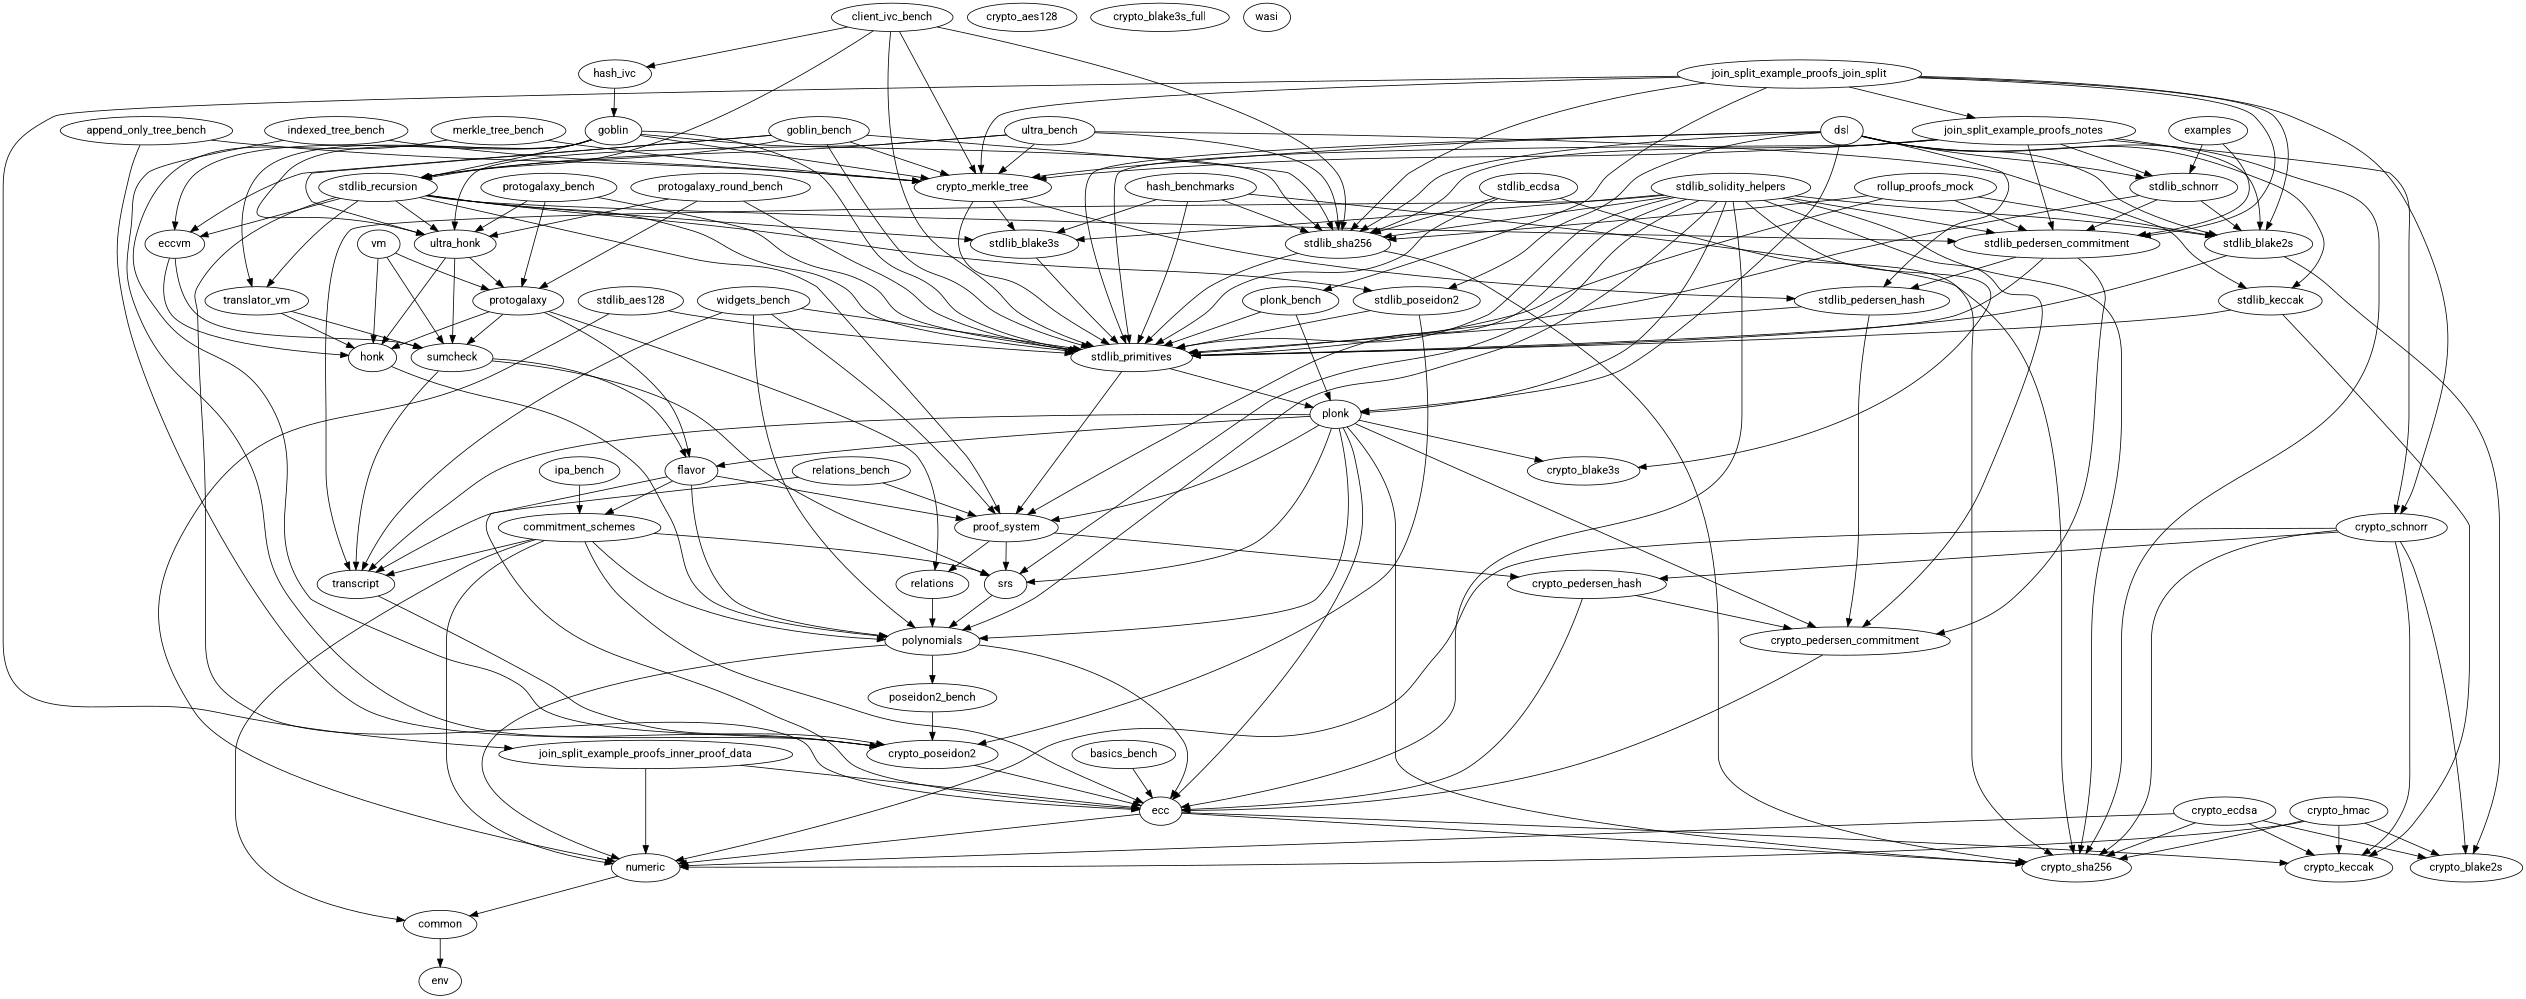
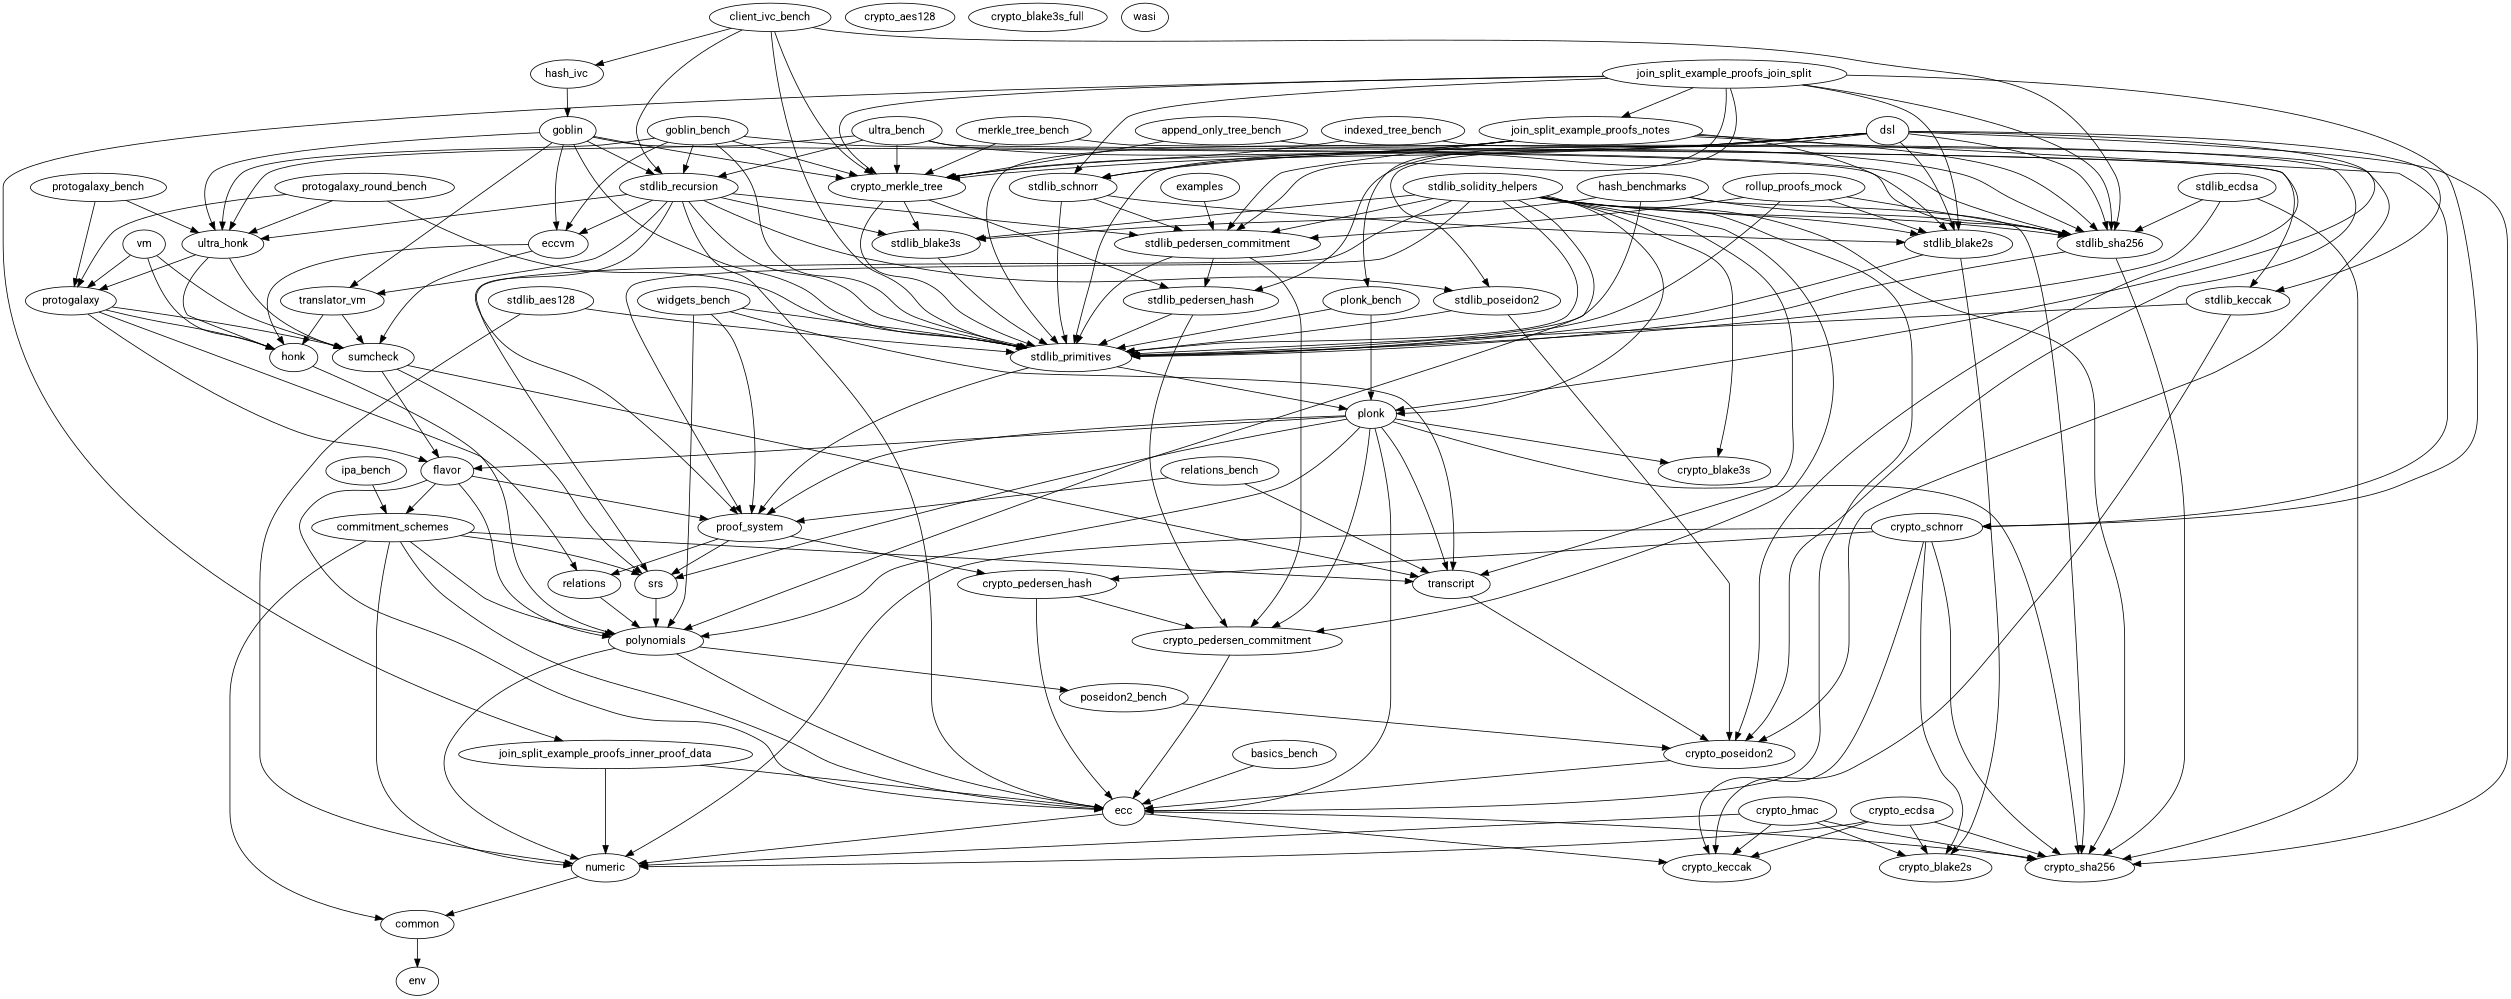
edge "examples" -> "stdlib_schnorr": now "join_split_example_proofs_join_split" -> "stdlib_schnorr"
edge "protogalaxy_bench" -> "stdlib_primitives": removed
